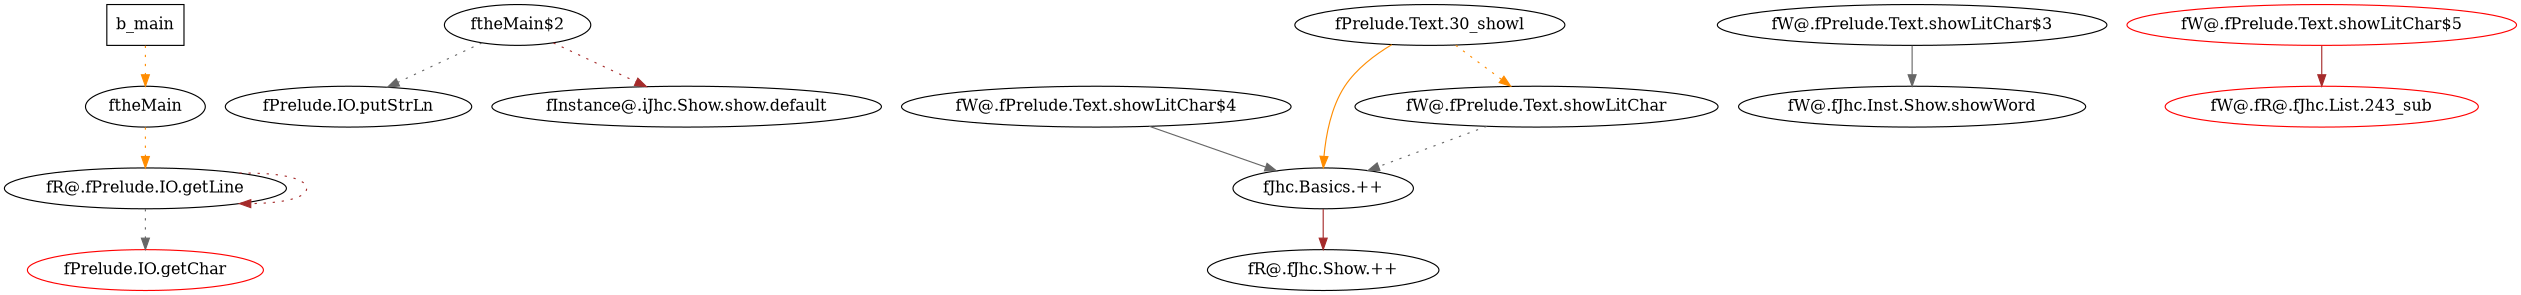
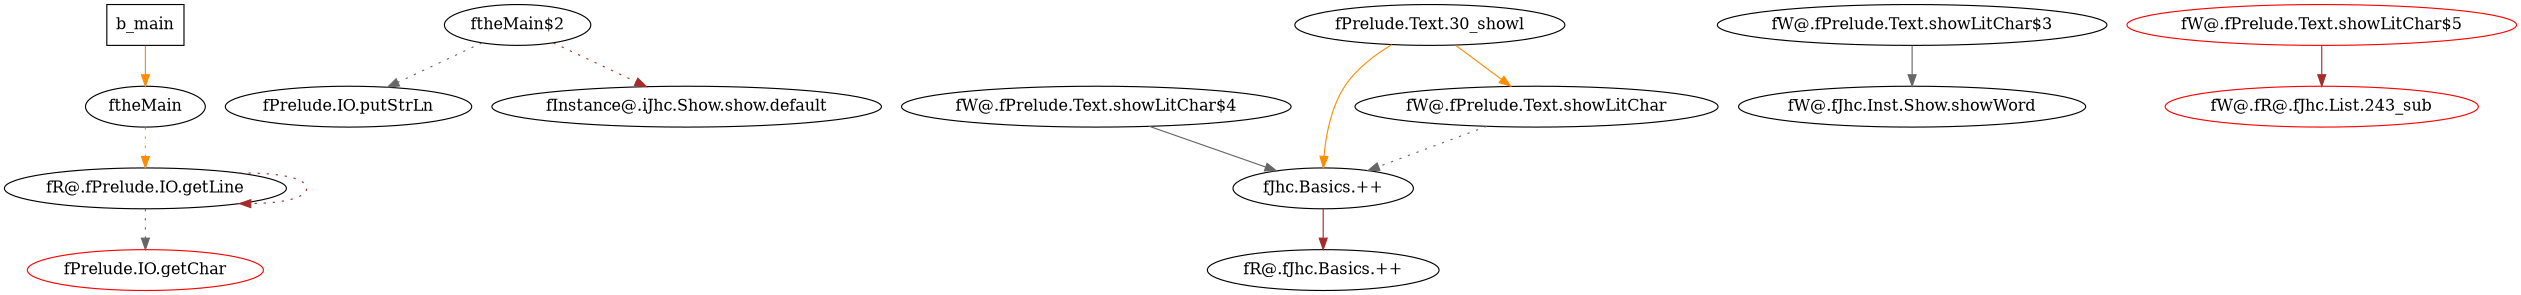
edge "b_main" -> "ftheMain": style dotted -> solid
edge "fPrelude.Text.30_showl" -> "fW@.fPrelude.Text.showLitChar": style dotted -> solid
node "fR@.fJhc.Show.++": label "fR@.fJhc.Show.++" -> "fR@.fJhc.Basics.++"
